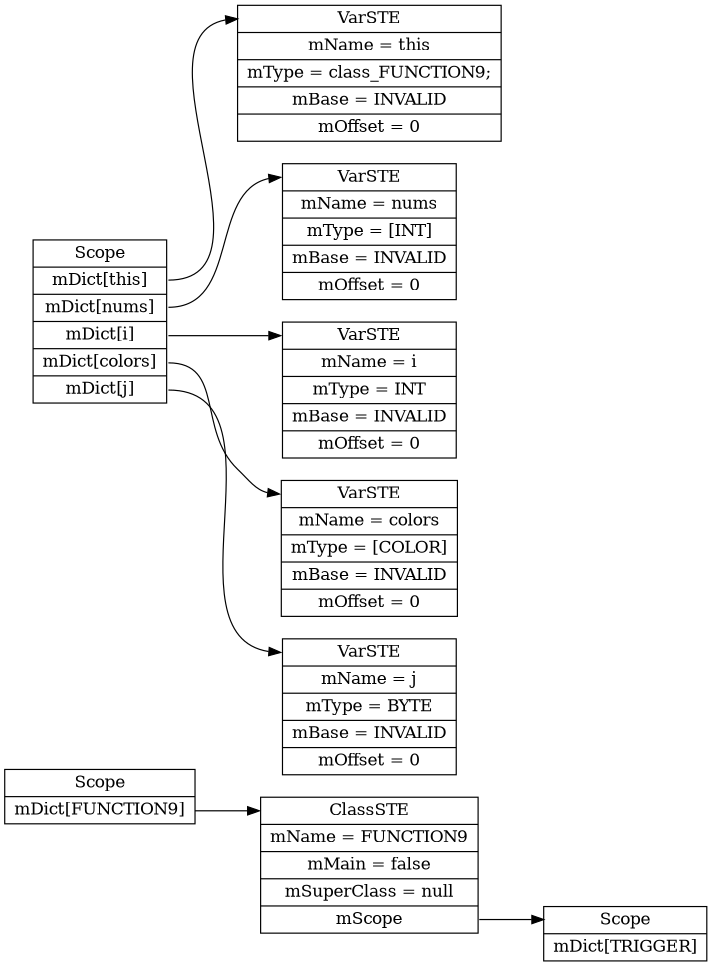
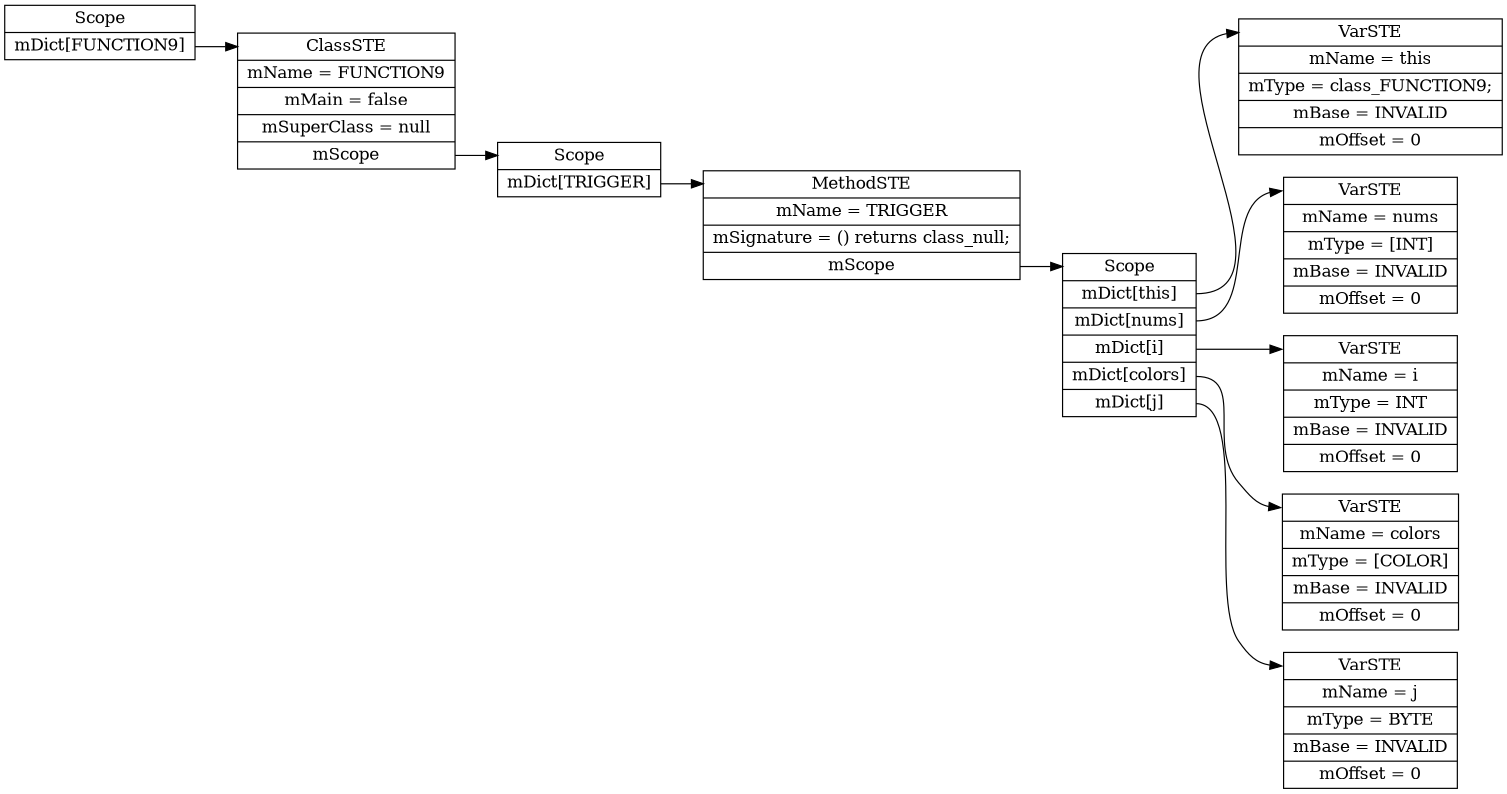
node "MethodSTE": added
